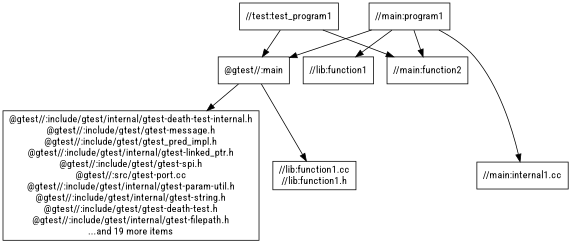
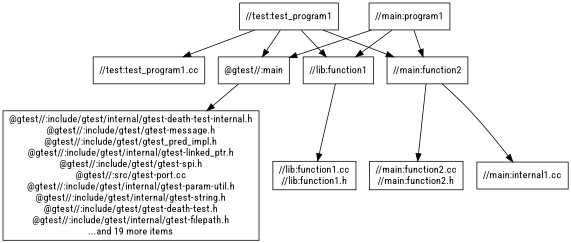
edge "//test:test_program1" -> "//lib:function1": added
node "//test:test_program1.cc": added
edge "//main:program1" -> "//main:internal1.cc": now "//main:function2" -> "//main:internal1.cc"
edge "@gtest//:main" -> "//lib:function1.cc //lib:function1.h": now "//lib:function1" -> "//lib:function1.cc //lib:function1.h"
node "//main:function2.cc //main:function2.h": added
